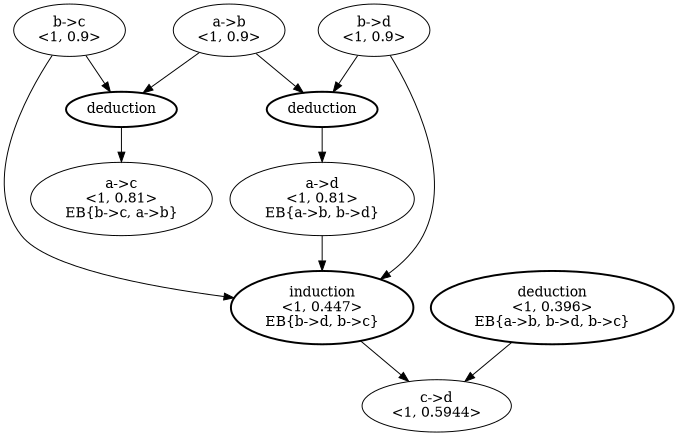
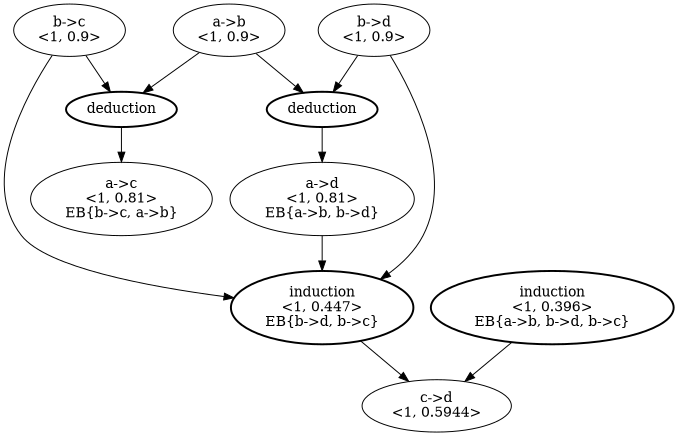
node "deduction <1, 0.396> EB{a->b, b->d, b->c}": label "deduction <1, 0.396> EB{a->b, b->d, b->c}" -> "induction <1, 0.396> EB{a->b, b->d, b->c}"
